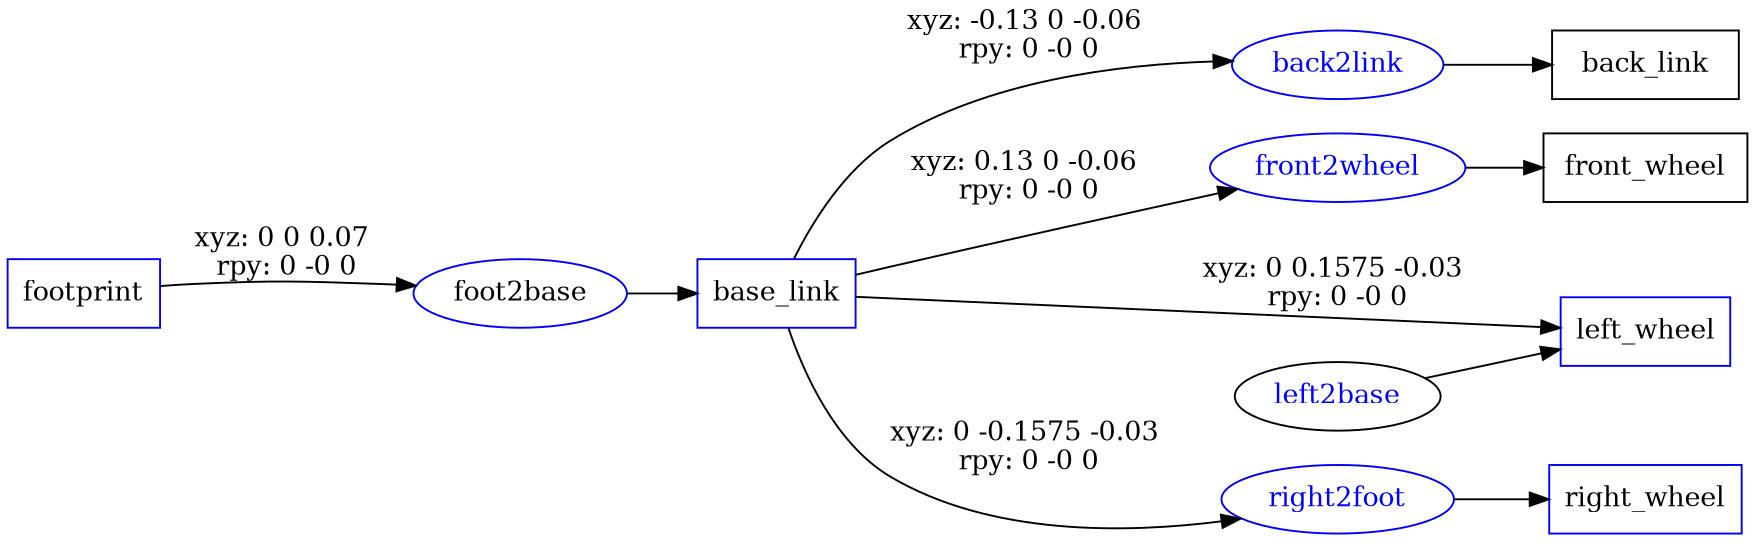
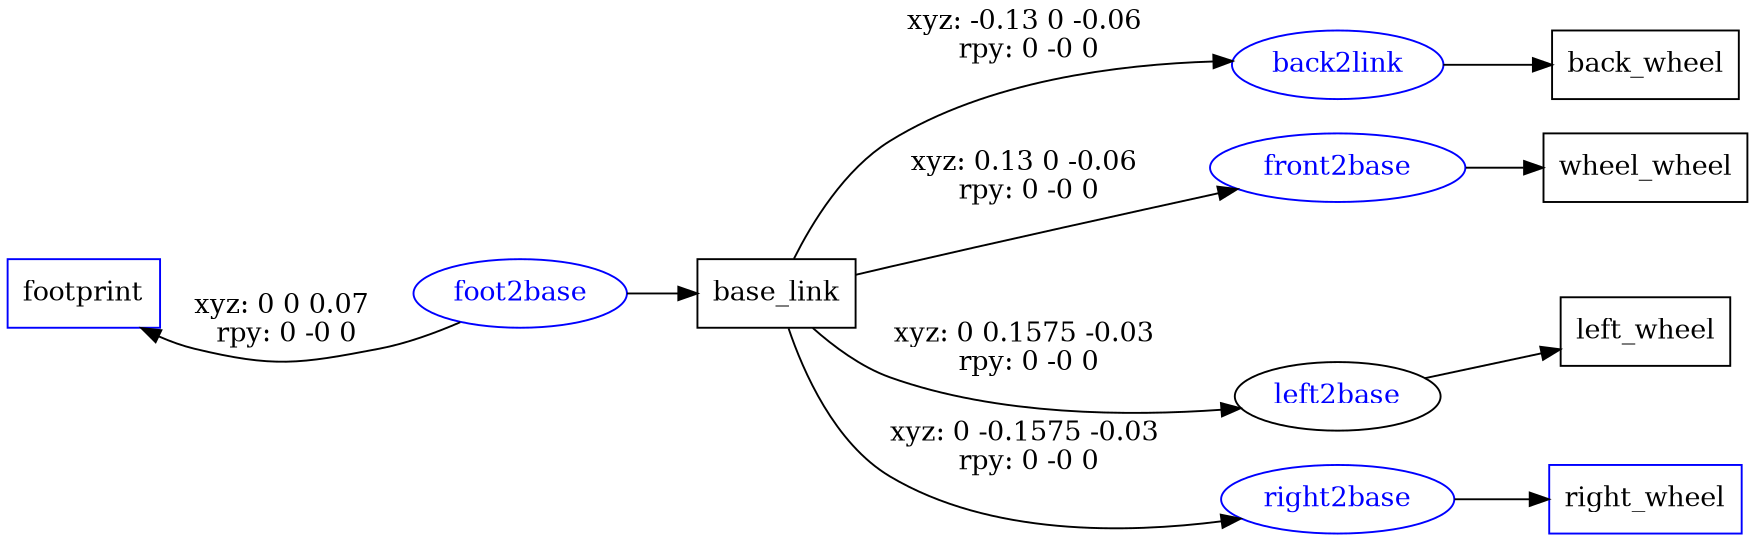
node "back_link": label "back_link" -> "back_wheel"
node "front2wheel": label "front2wheel" -> "front2base"
node "front_wheel": label "front_wheel" -> "wheel_wheel"
edge "footprint" -> "foot2base": reversed
node "foot2base": fontcolor black -> blue
node "base_link": color blue -> black
edge "base_link" -> "left_wheel": now "base_link" -> "left2base"
node "left_wheel": color blue -> black
node "right2foot": label "right2foot" -> "right2base"
